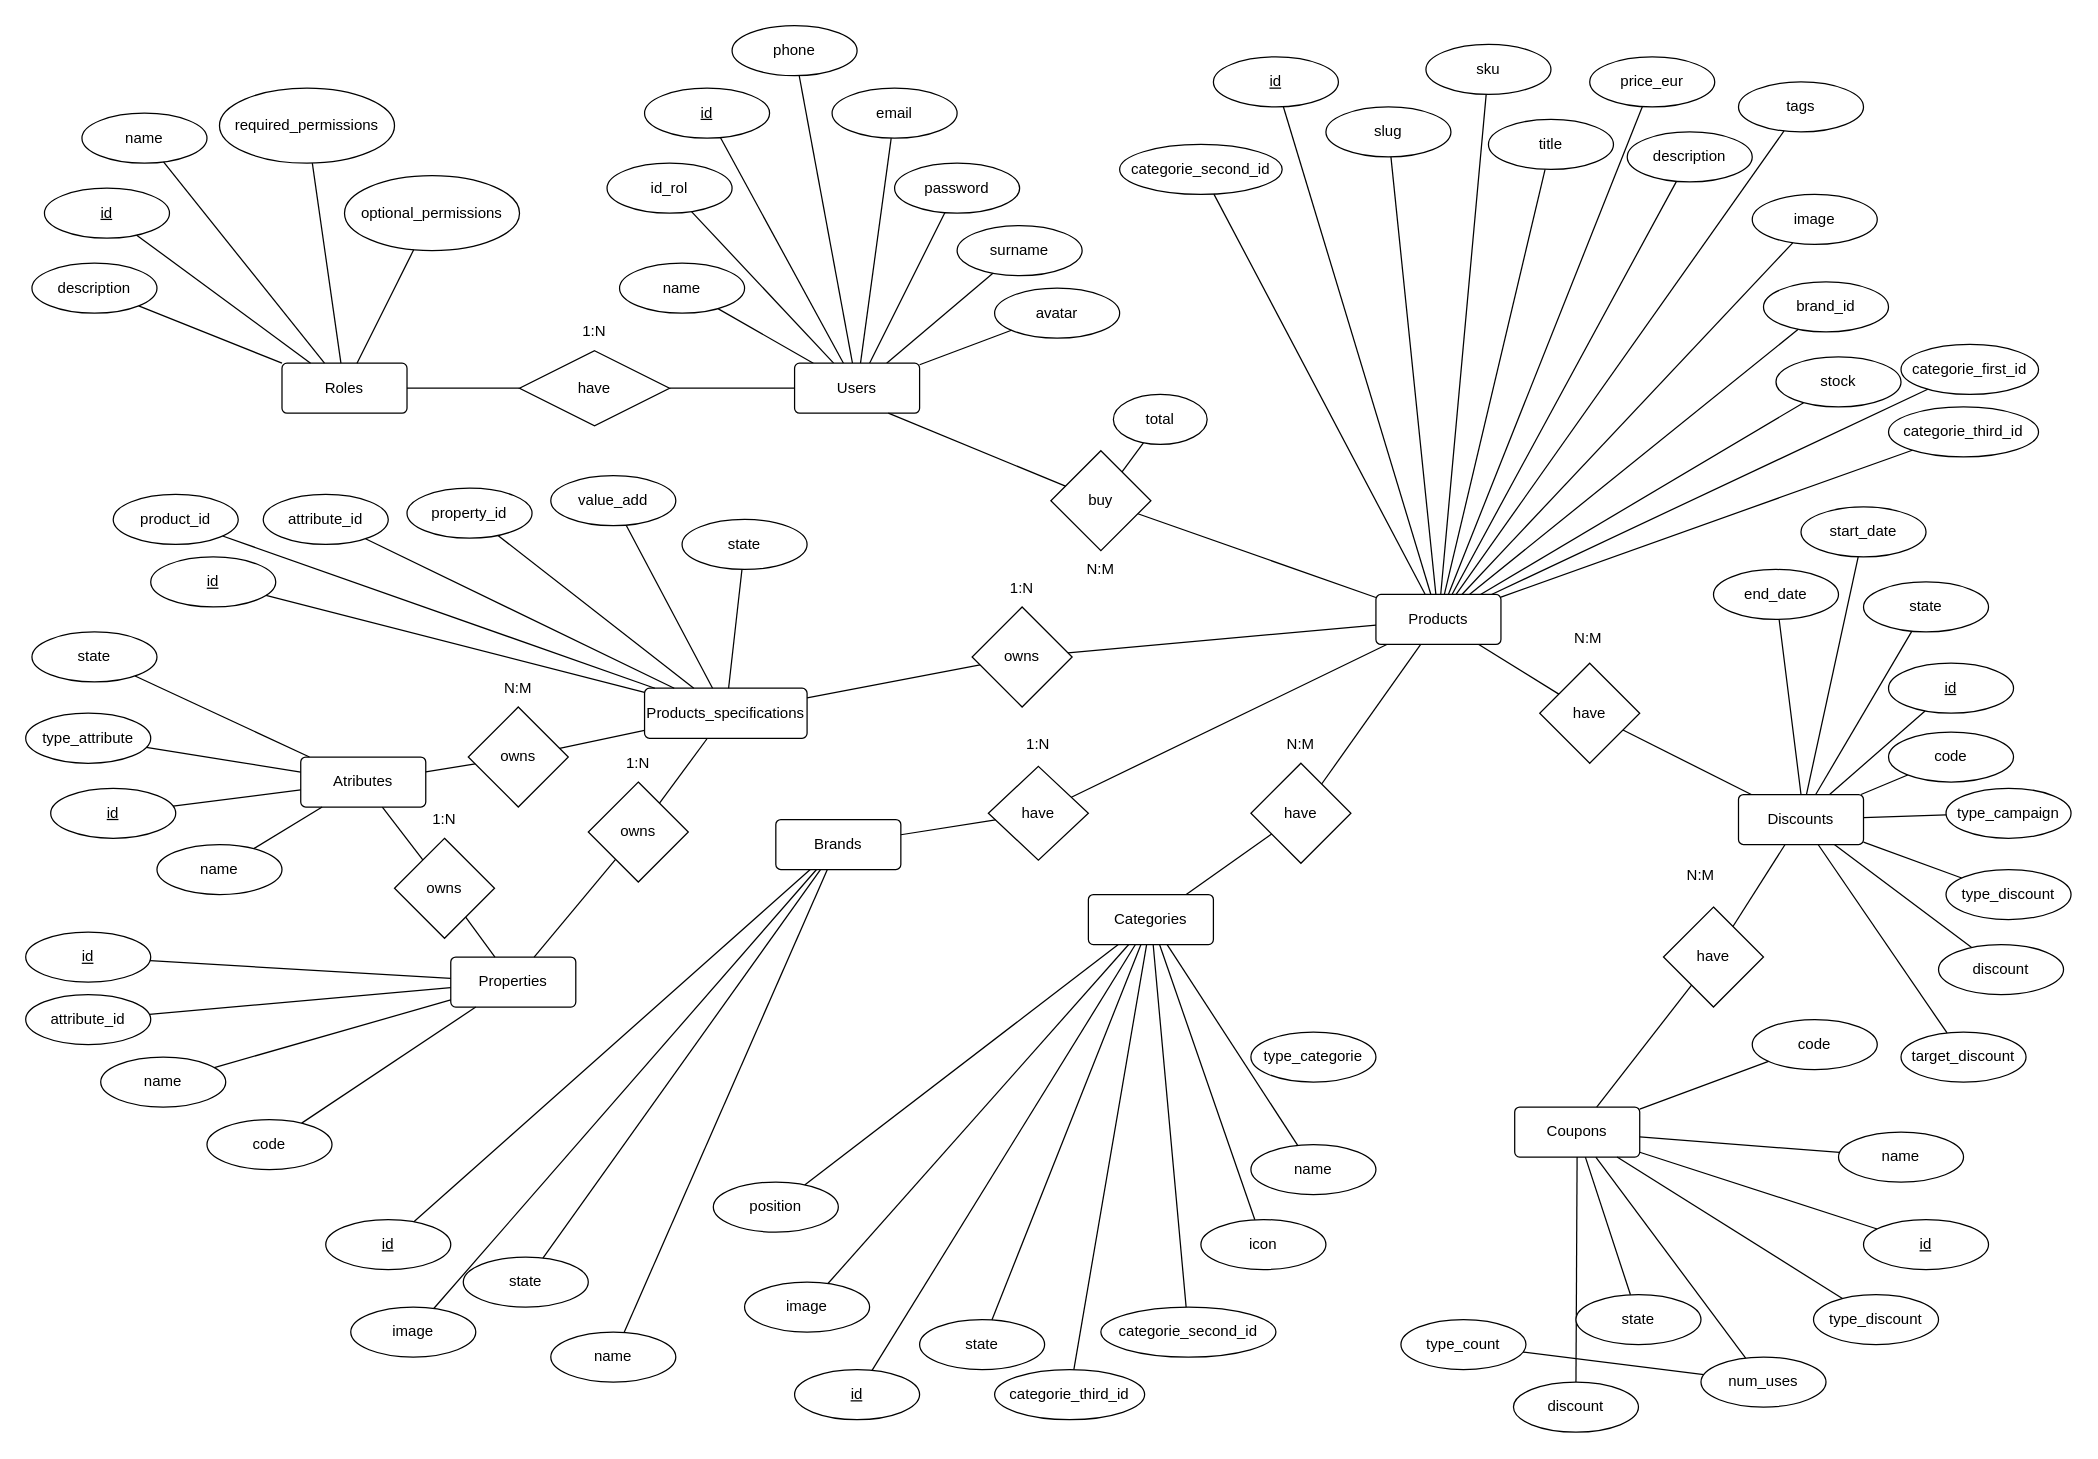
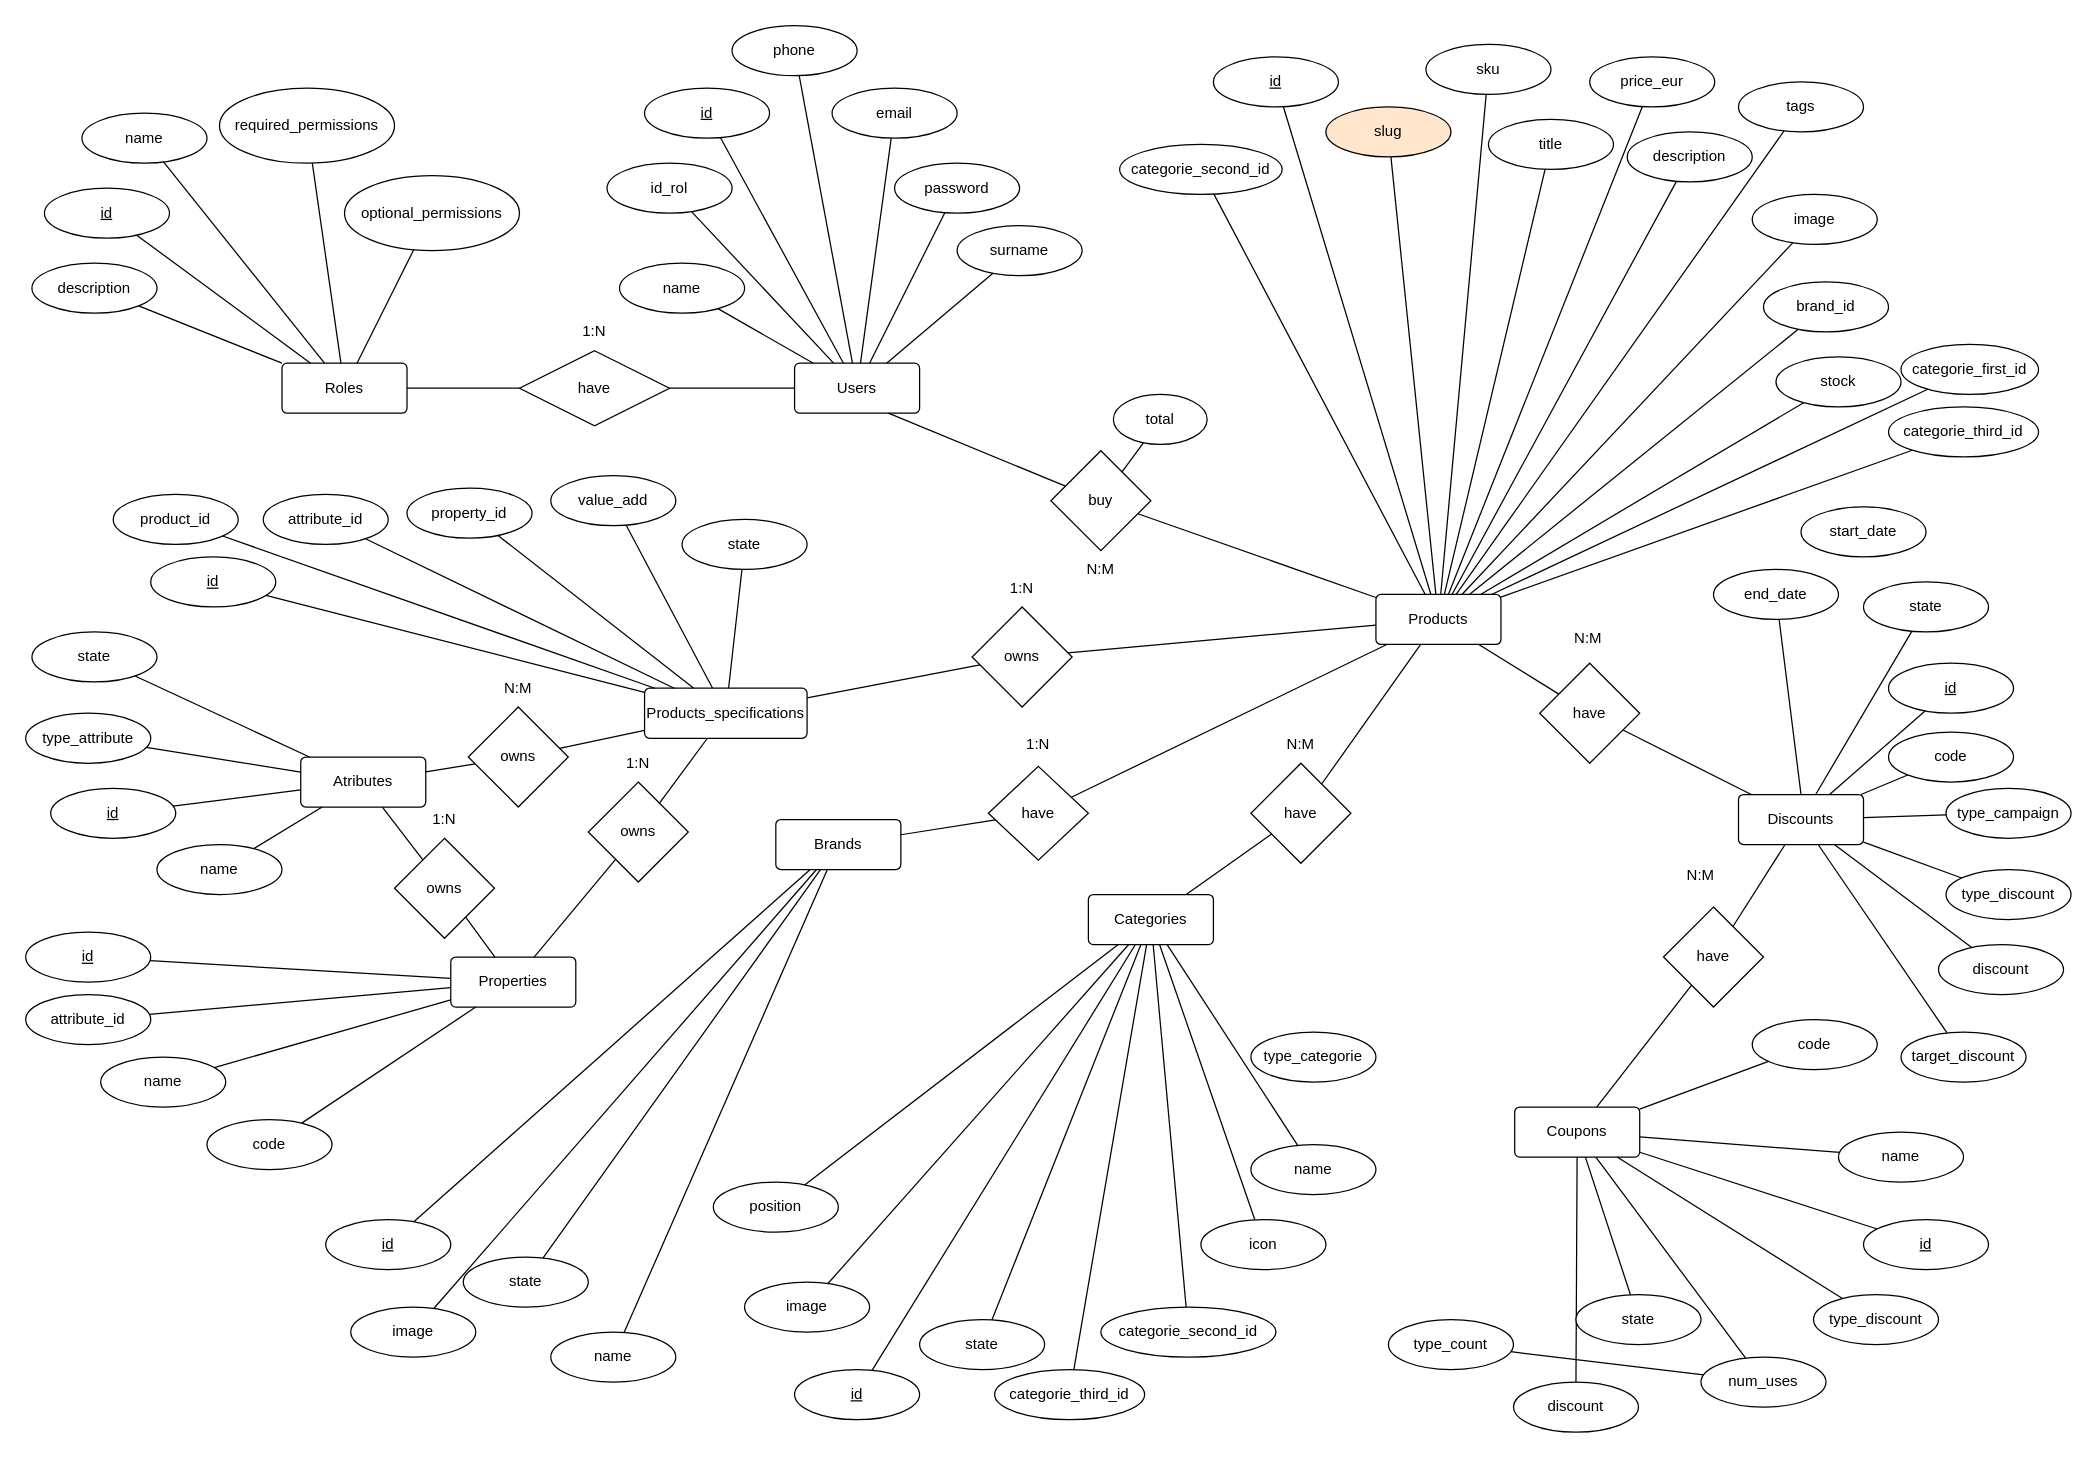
node "slug": fillcolor #ffffff -> #ffe6cc
node "avatar": removed
edge "avatar" -- "Users": removed
edge "start_date" -- "Discounts": removed
node "type_count": moved (1463, 1344) -> (1451, 1344)
